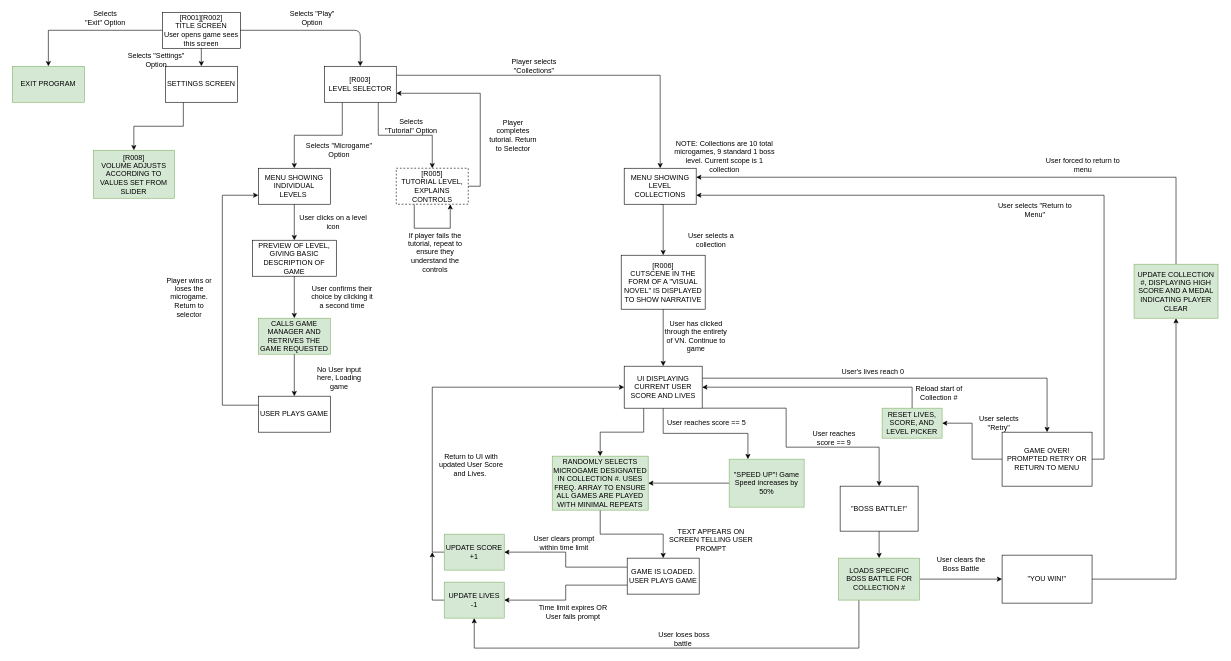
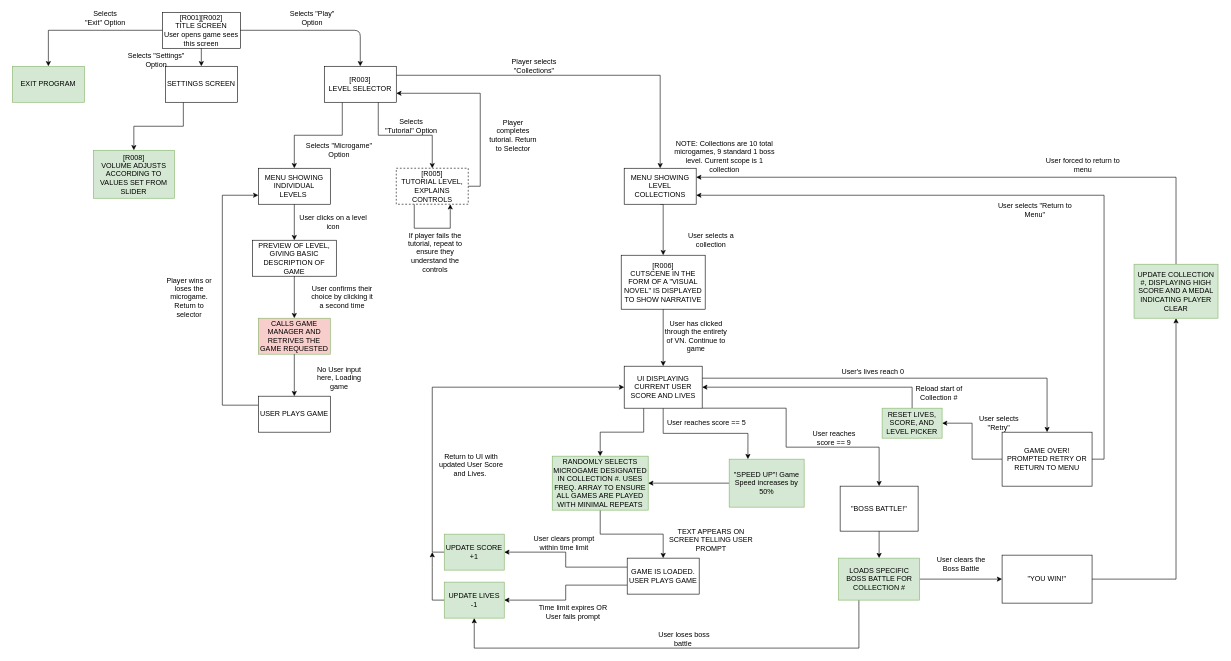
node "CALLS GAME MANAGER AND RETRIVES THE GAME REQUESTED": fillcolor #d5e8d4 -> #f8cecc
